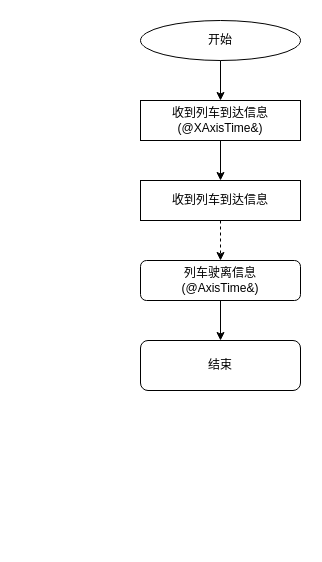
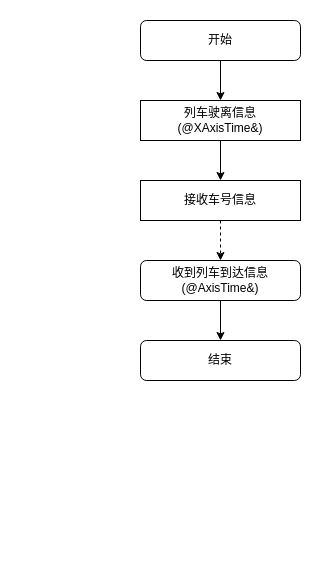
node "开始": shape ellipse -> rounded rectangle
node "收到列车到达信息 (@XAxisTime&)": label "收到列车到达信息 (@XAxisTime&)" -> "列车驶离信息 (@XAxisTime&)"
node "收到列车到达信息": label "收到列车到达信息" -> "接收车号信息"
node "列车驶离信息 (@AxisTime&)": label "列车驶离信息 (@AxisTime&)" -> "收到列车到达信息 (@AxisTime&)"
node "结束": size 160x50 -> 160x40
